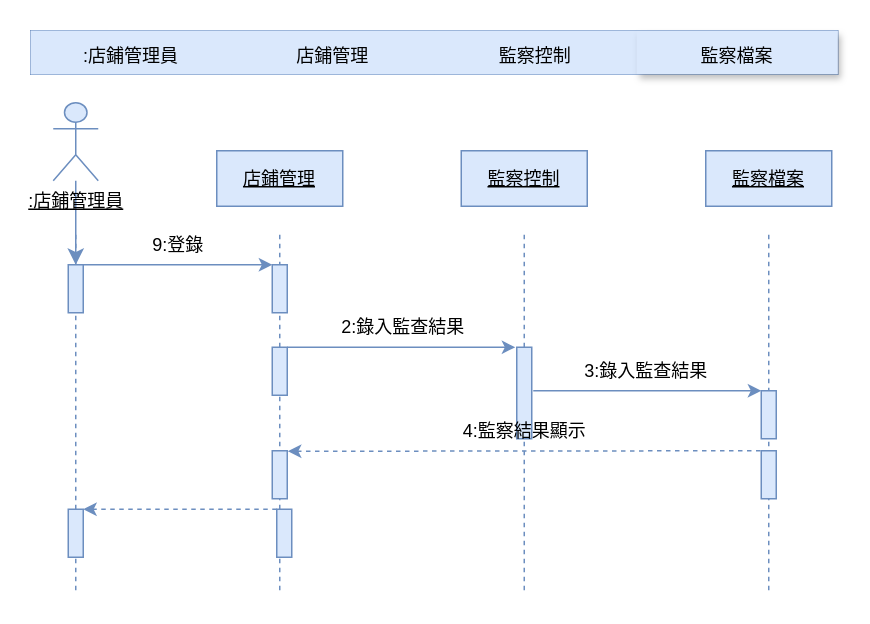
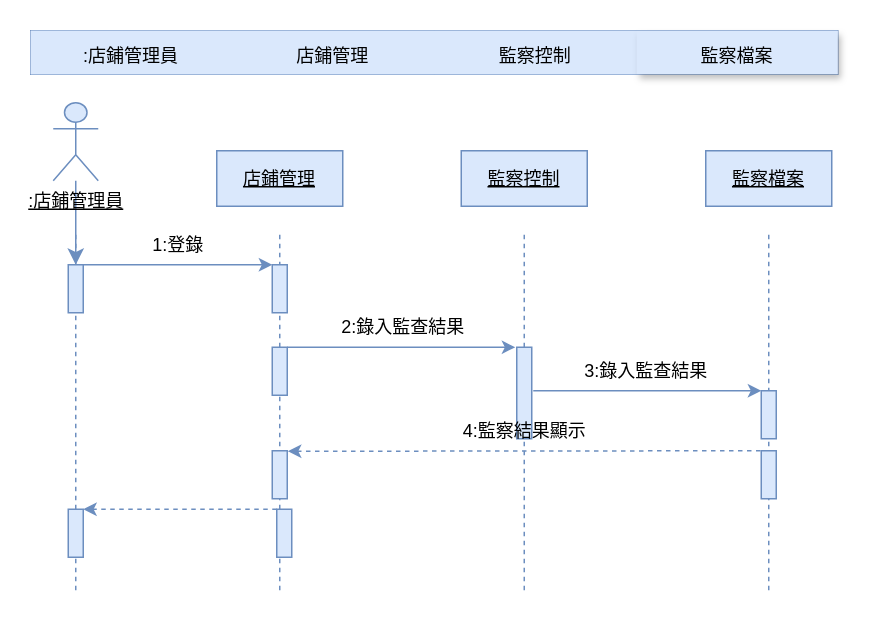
node "9:登錄": label "9:登錄" -> "1:登錄"
